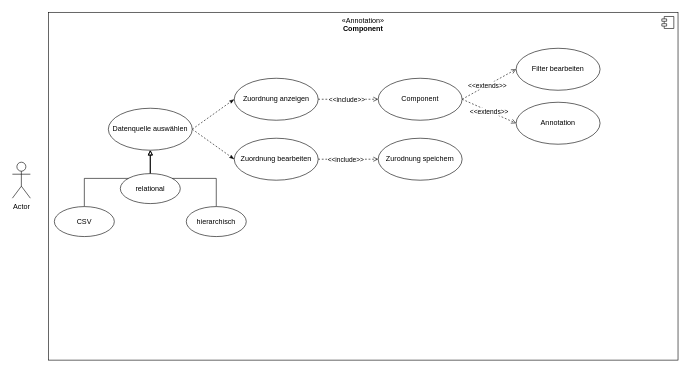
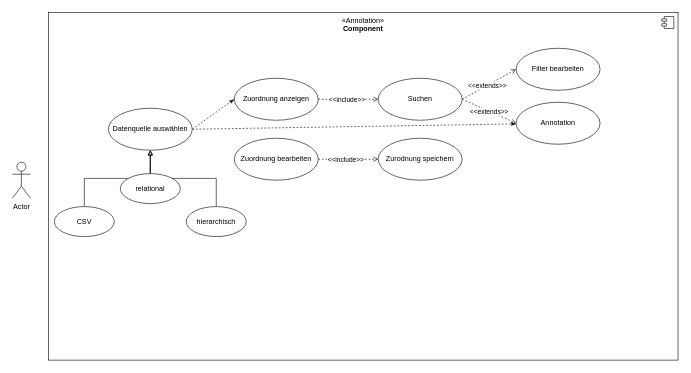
node "Component": label "Component" -> "Suchen"
edge "Datenquelle auswählen" -> "Zuordnung bearbeiten": now "Datenquelle auswählen" -> "Annotation"
